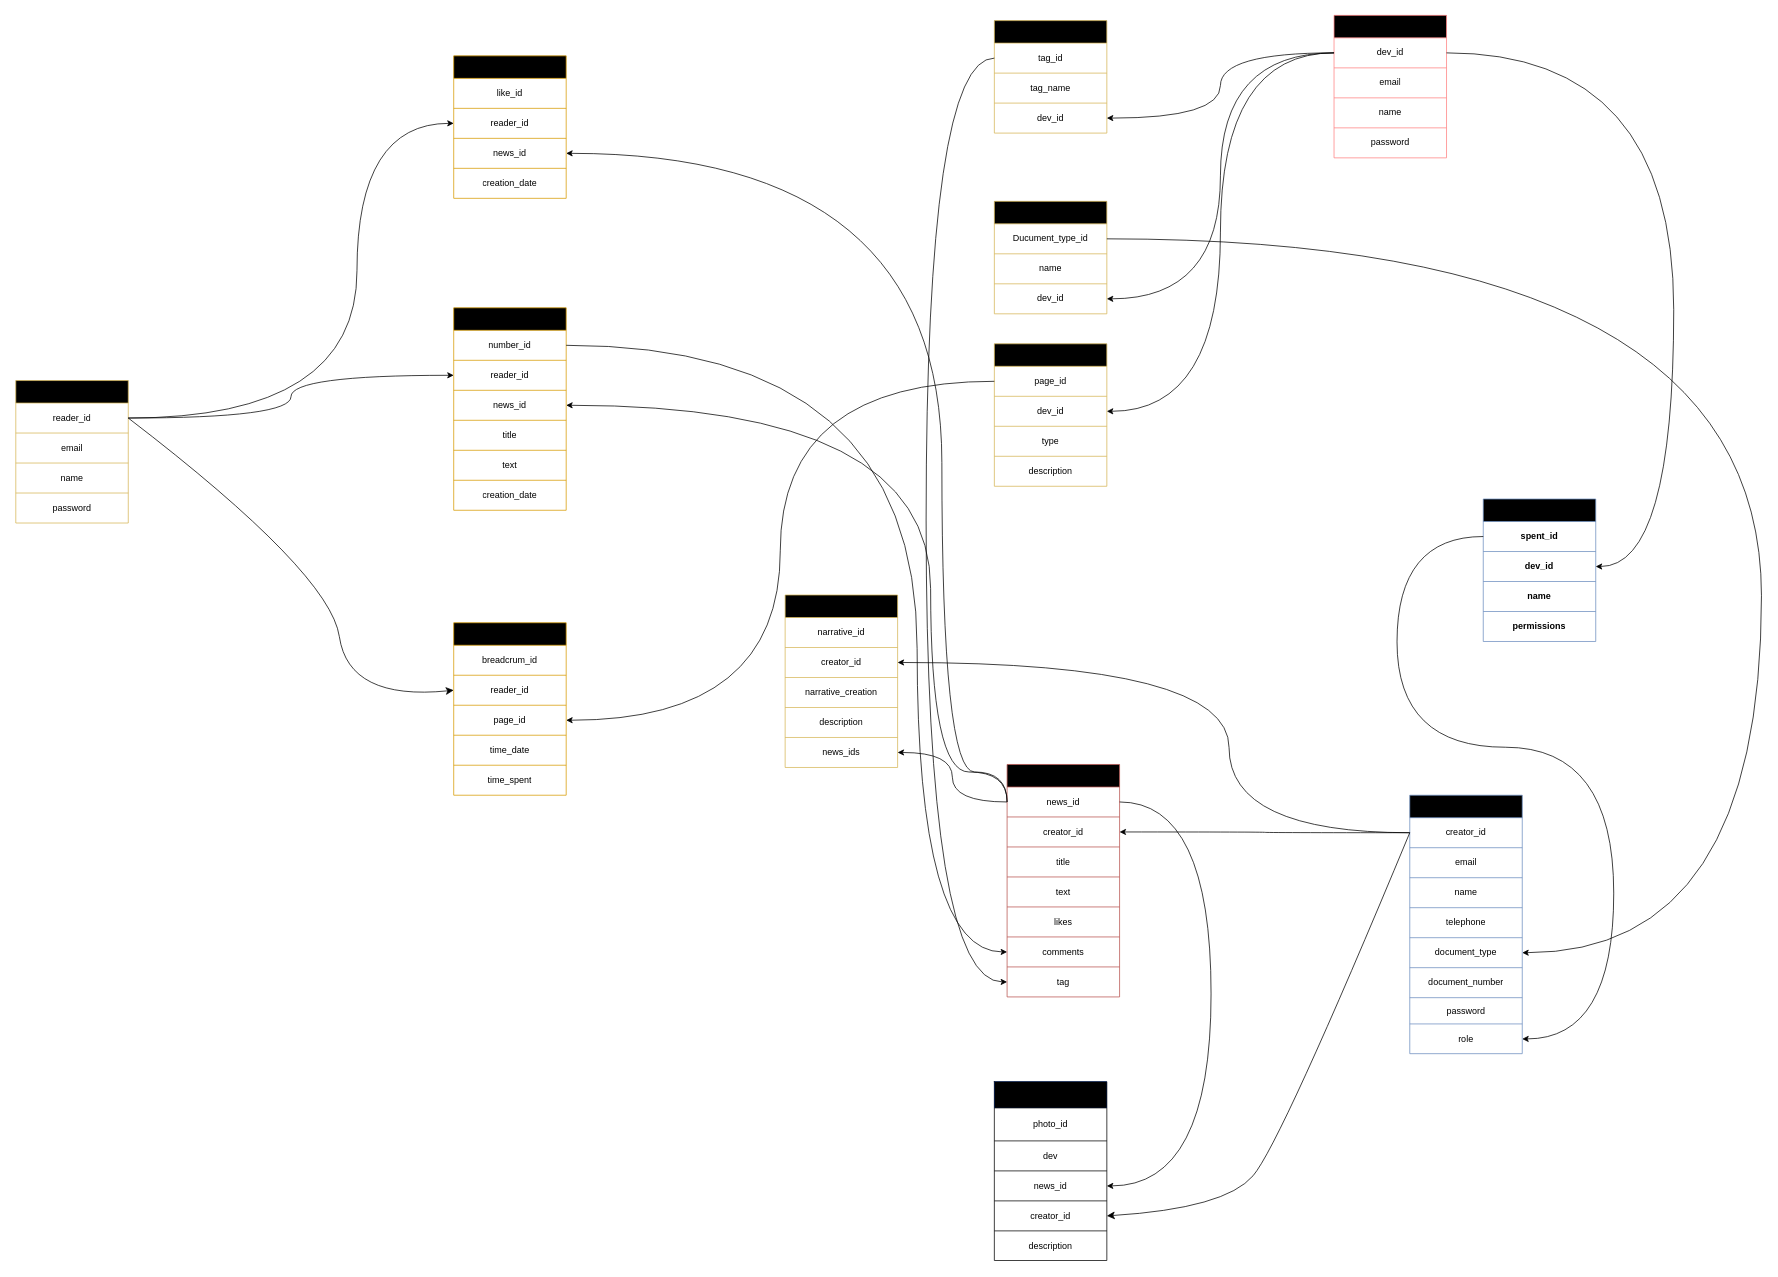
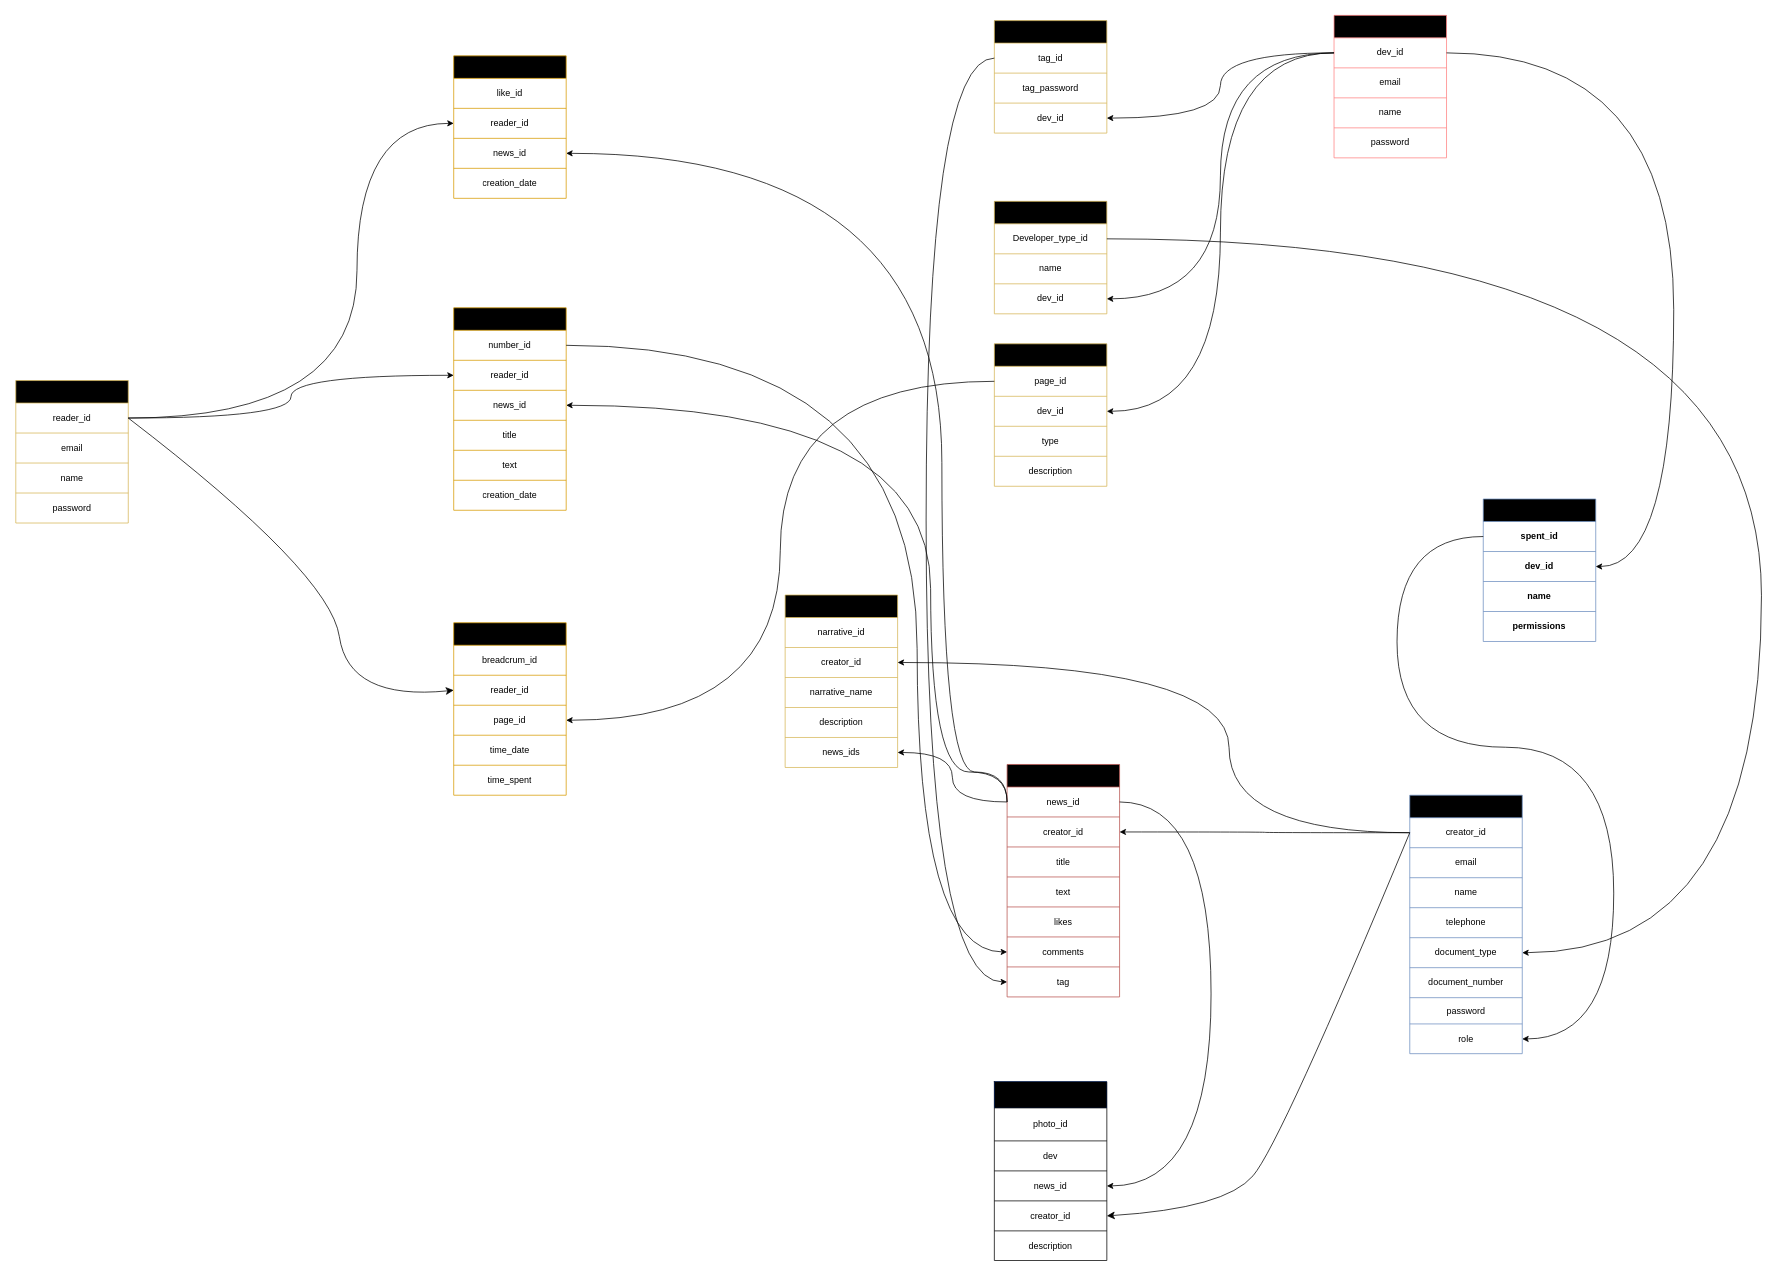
node "tag_name": label "tag_name" -> "tag_password"
node "Ducument_type_id": label "Ducument_type_id" -> "Developer_type_id"
node "narrative_creation": label "narrative_creation" -> "narrative_name"
